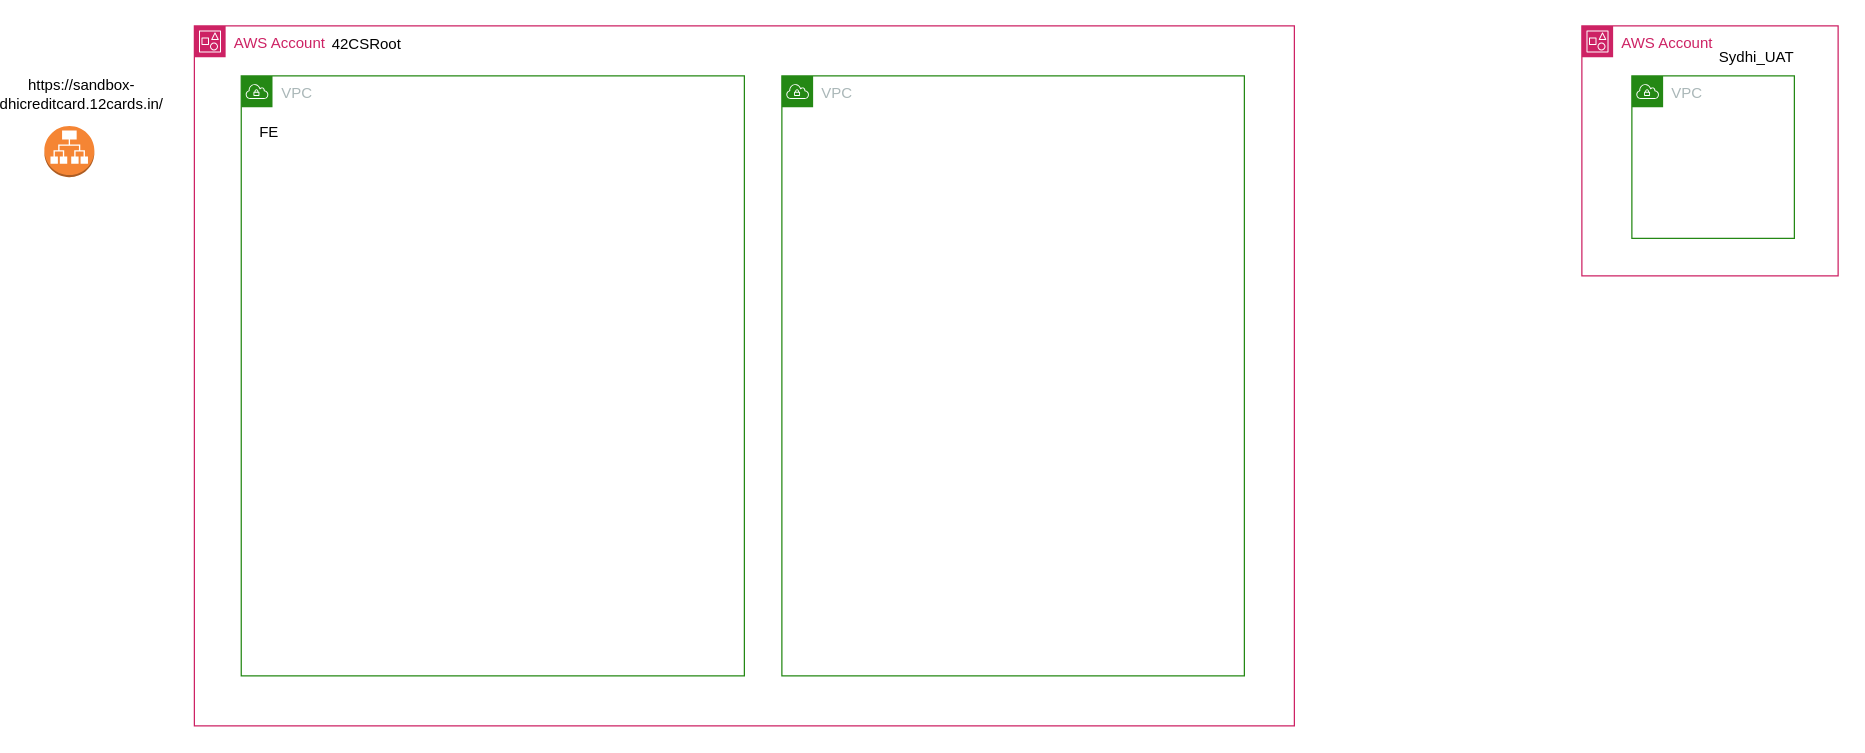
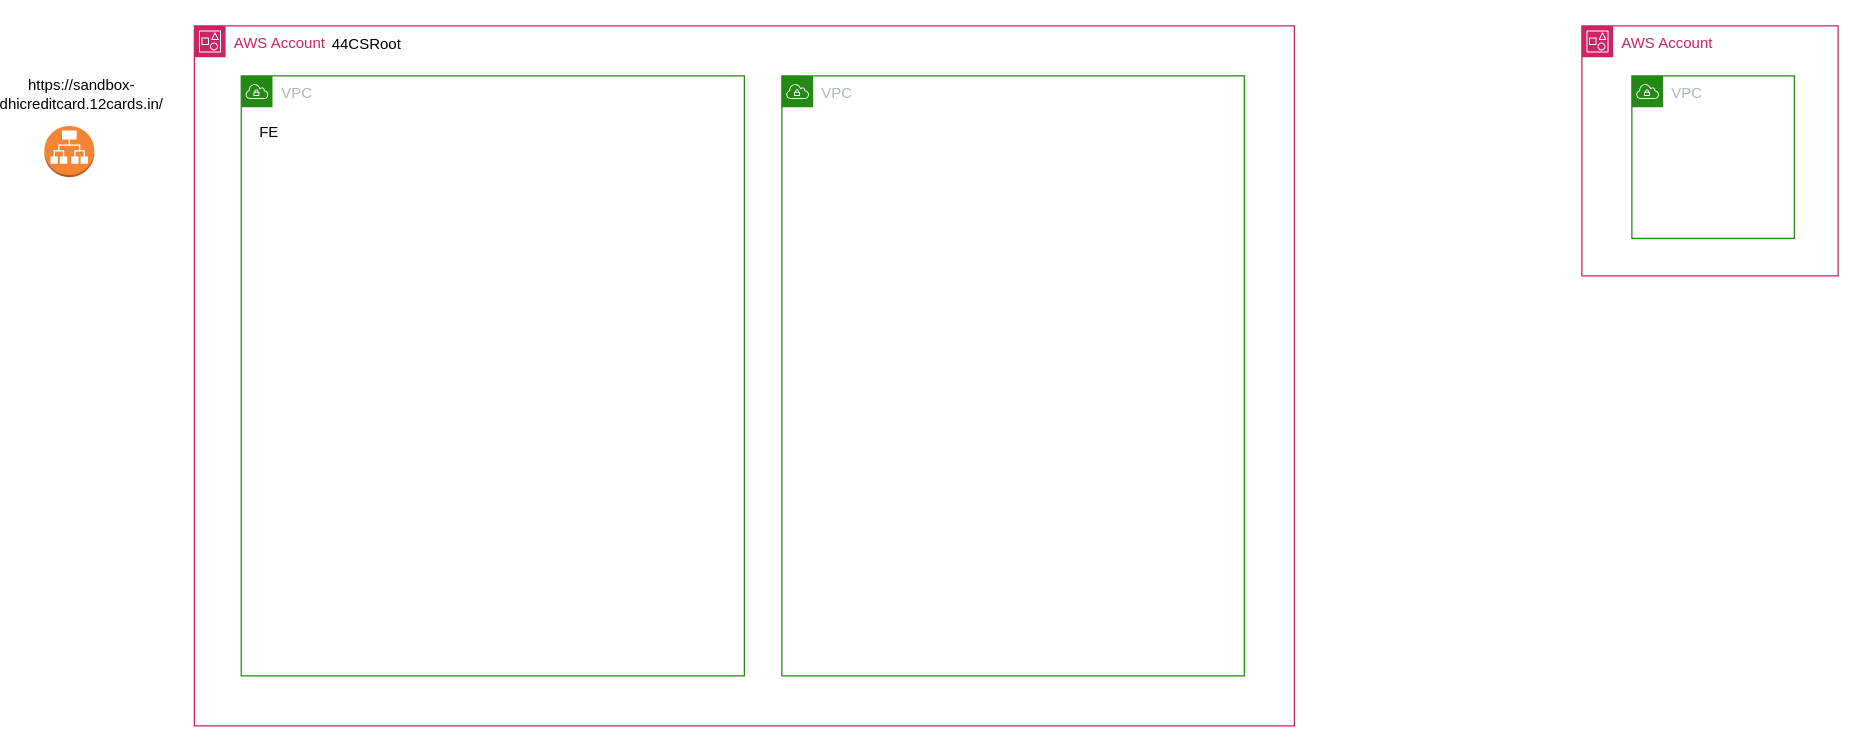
node "42CSRoot": label "42CSRoot" -> "44CSRoot"
node "Sydhi_UAT": removed
